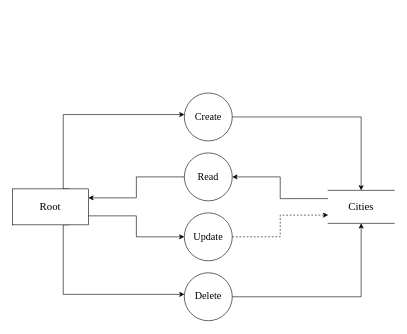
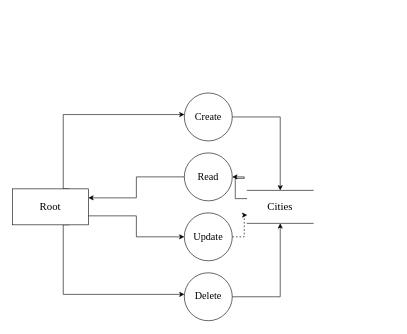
node "Cities": moved (362, 207) -> (281, 207)
